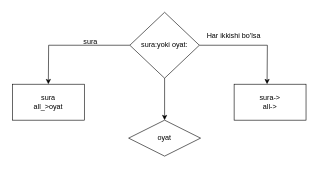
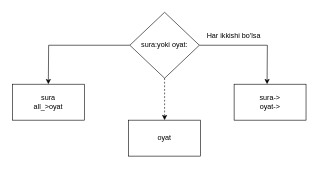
node "sura": removed
edge "sura:yoki oyat:" -> "oyat": style solid -> dashed
node "sura-> all->": label "sura-> all->" -> "sura-> oyat->"
node "oyat": shape diamond -> rectangle
